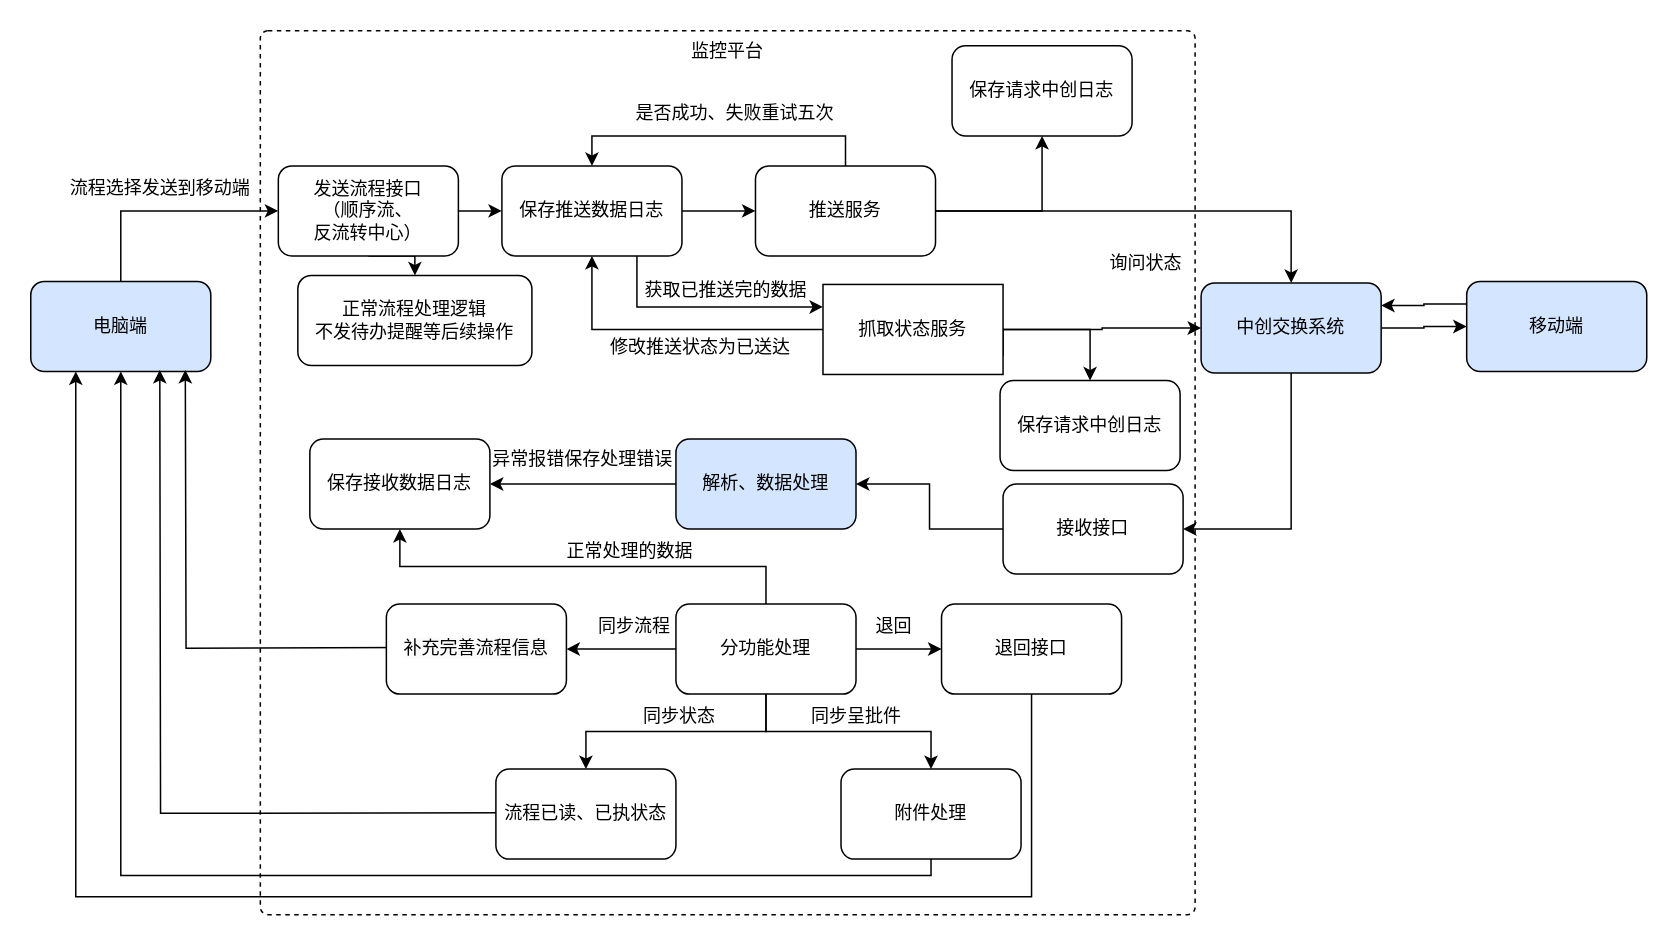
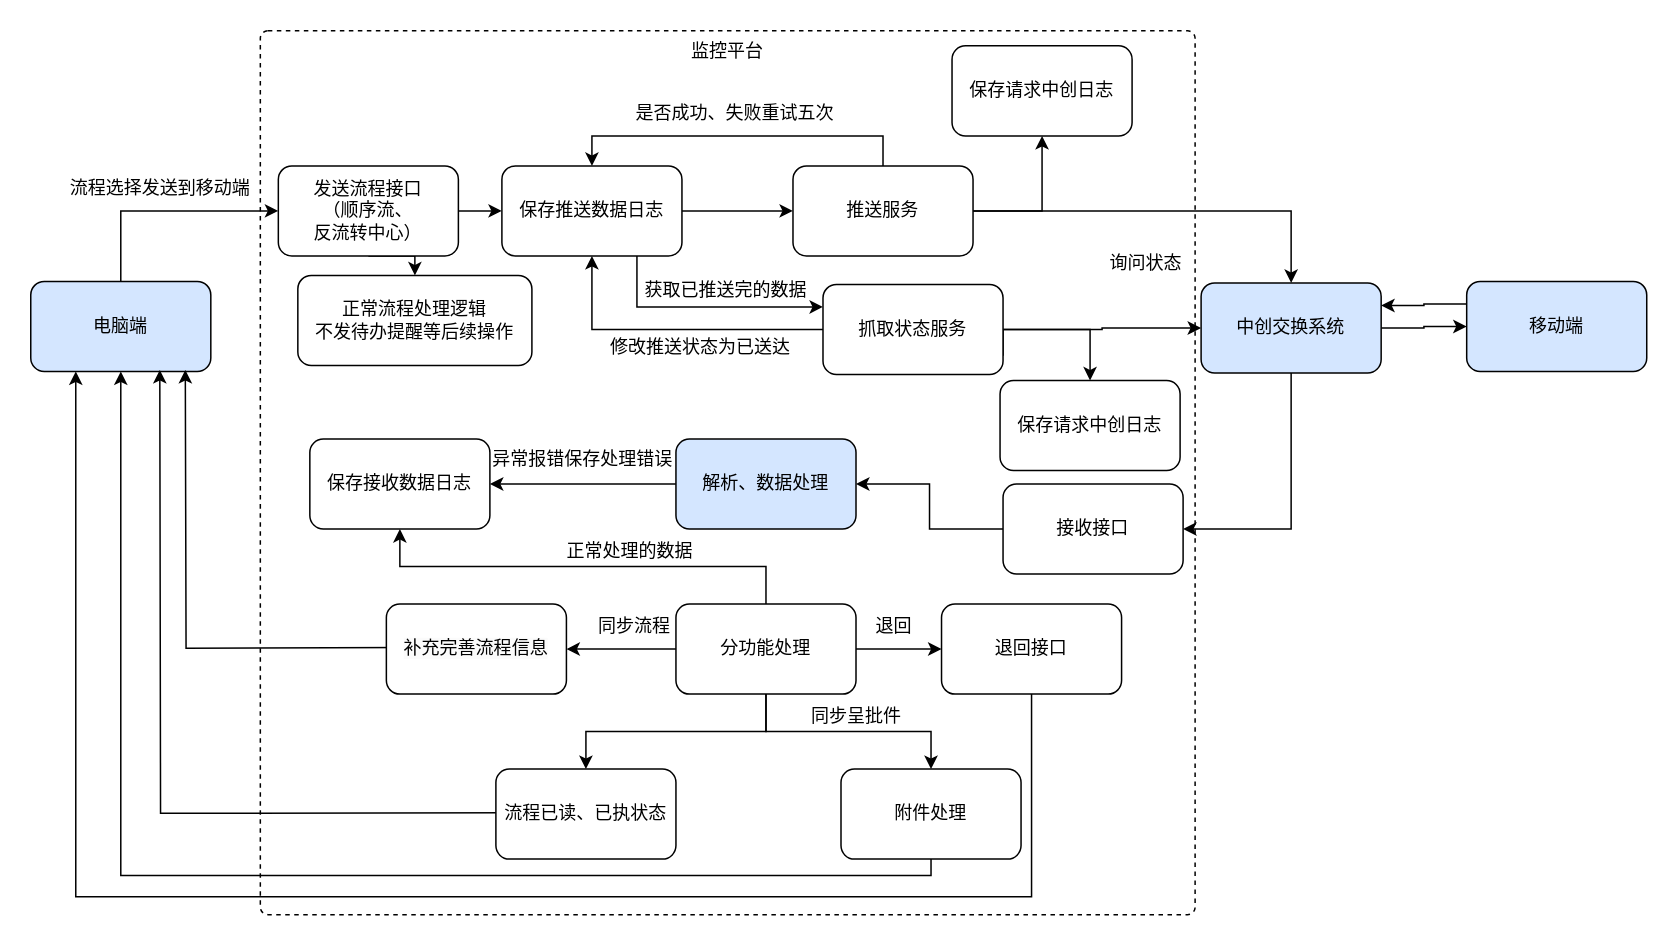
node "推送服务": moved (845, 211) -> (883, 211)
node "抓取状态服务": shape rectangle -> rounded rectangle
node "同步状态": removed
